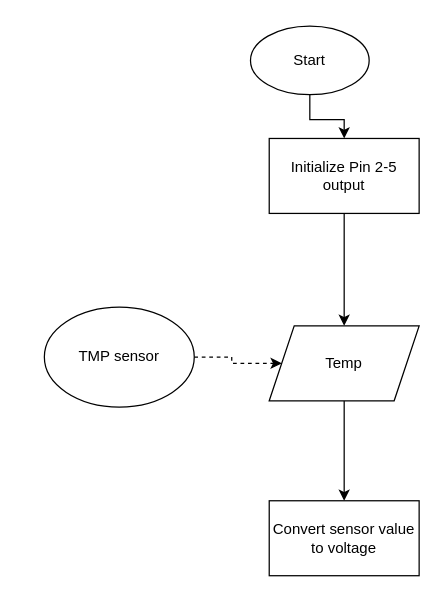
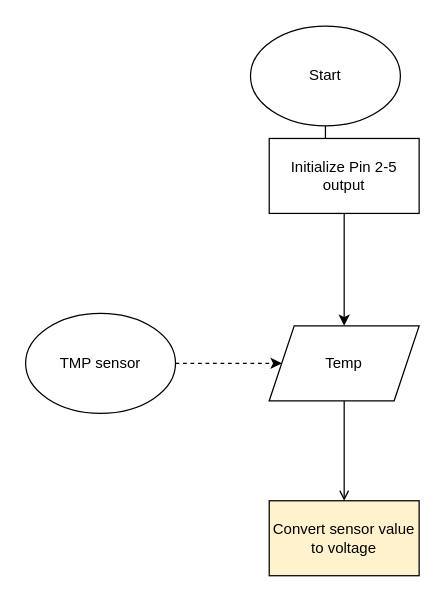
node "Start": size 119x69 -> 150x100
node "TMP sensor": moved (119, 357) -> (101, 363)
edge "Temp" -> "Convert sensor value to voltage": arrowhead classic -> open
node "Convert sensor value to voltage": fillcolor #ffffff -> #fff2cc
